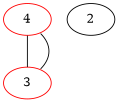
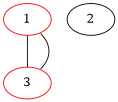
node "4": label "4" -> "1"
